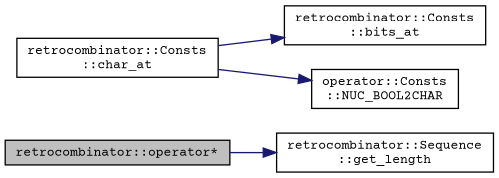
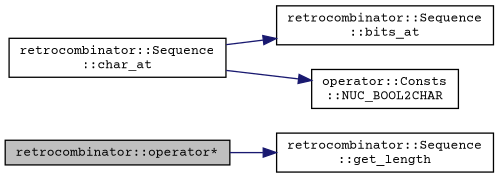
node "retrocombinator::Consts ::bits_at": label "retrocombinator::Consts ::bits_at" -> "retrocombinator::Sequence ::bits_at"
node "retrocombinator::Consts ::char_at": label "retrocombinator::Consts ::char_at" -> "retrocombinator::Sequence ::char_at"
